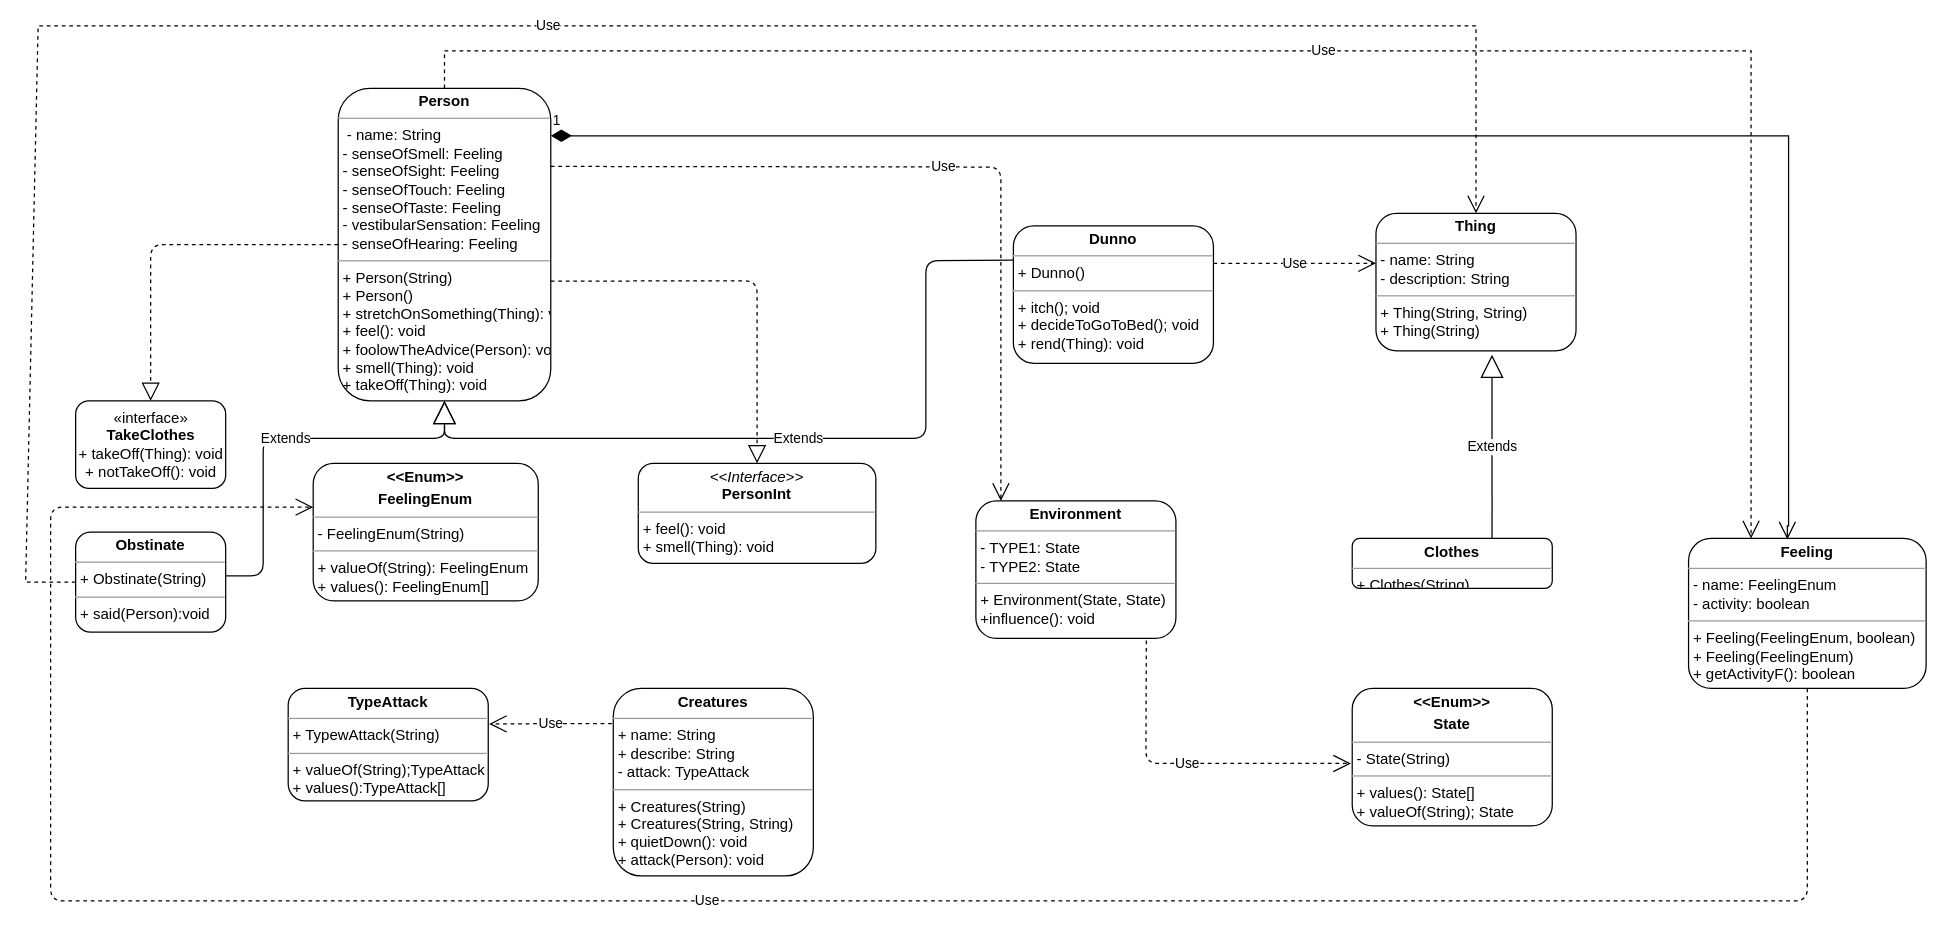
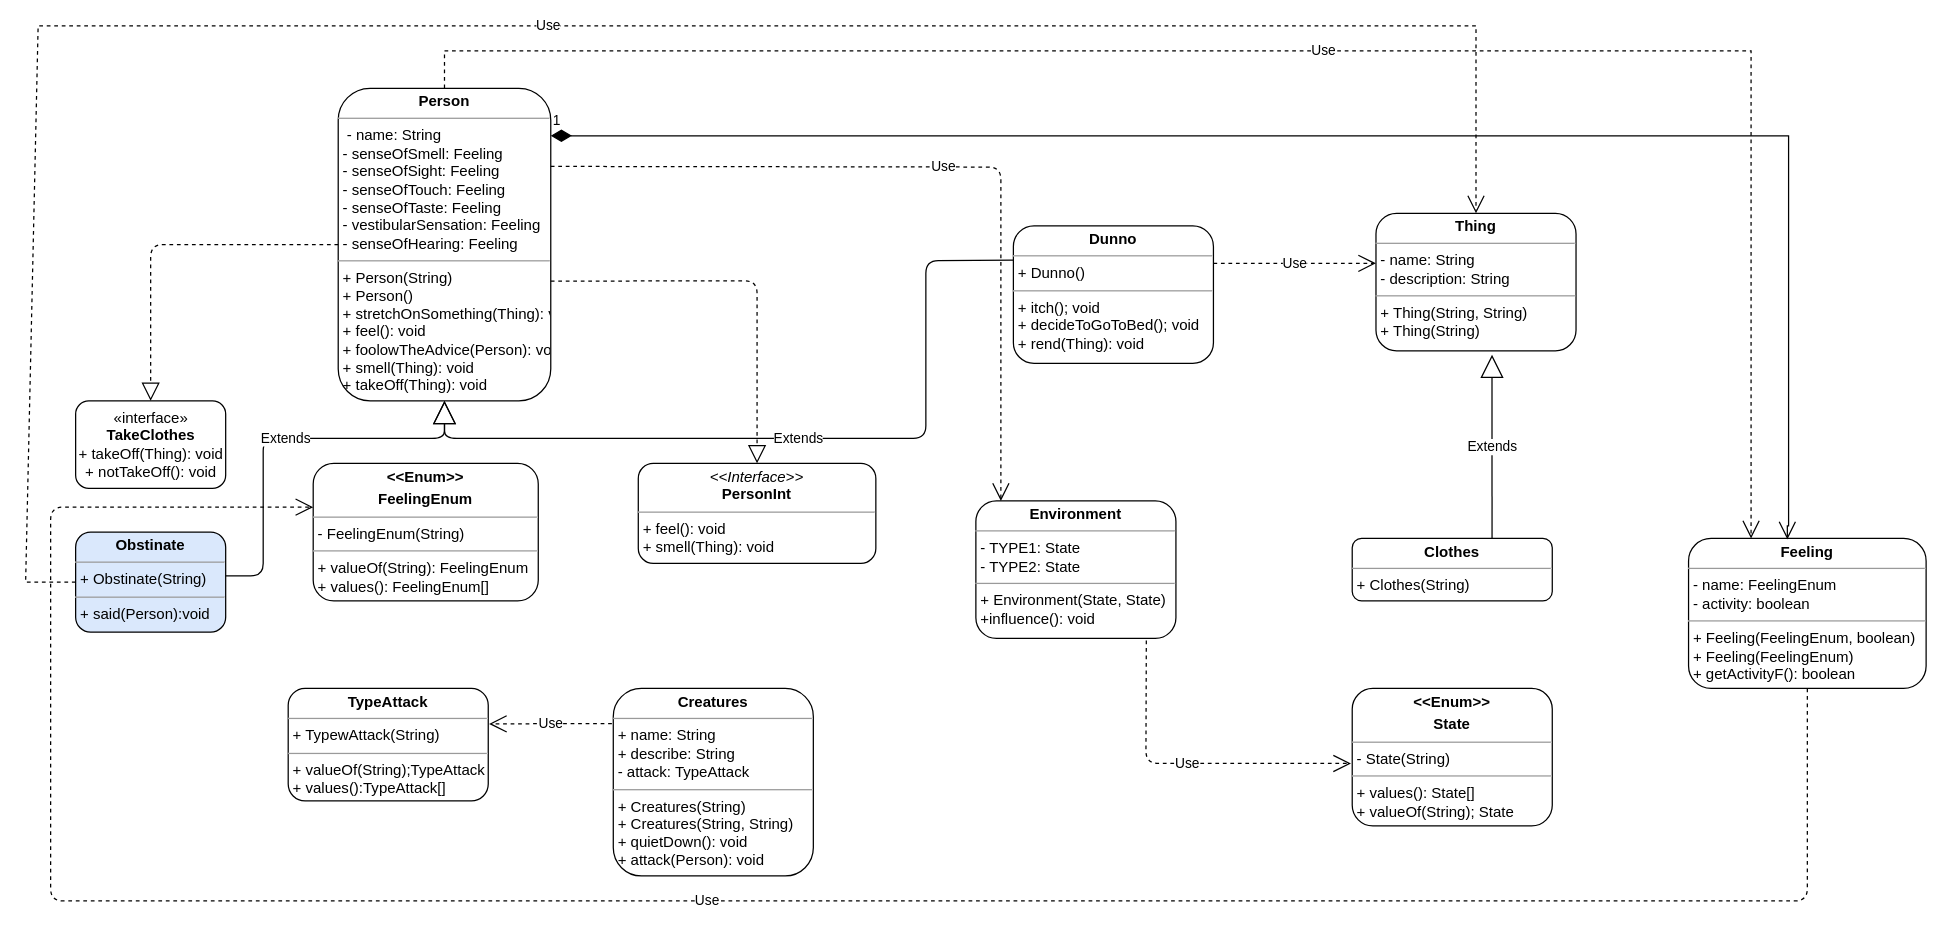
node "Clothes + Clothes(String)": size 200x50 -> 200x63
node "Obstinate + Obstinate(String) + said(Person):void": fillcolor #ffffff -> #dae8fc
